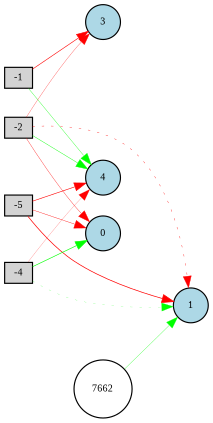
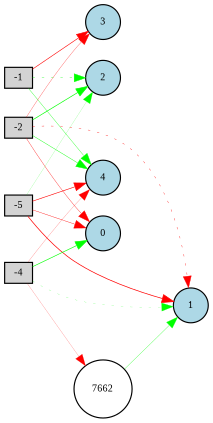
node "2": added
edge "-4" -> "7662": added
